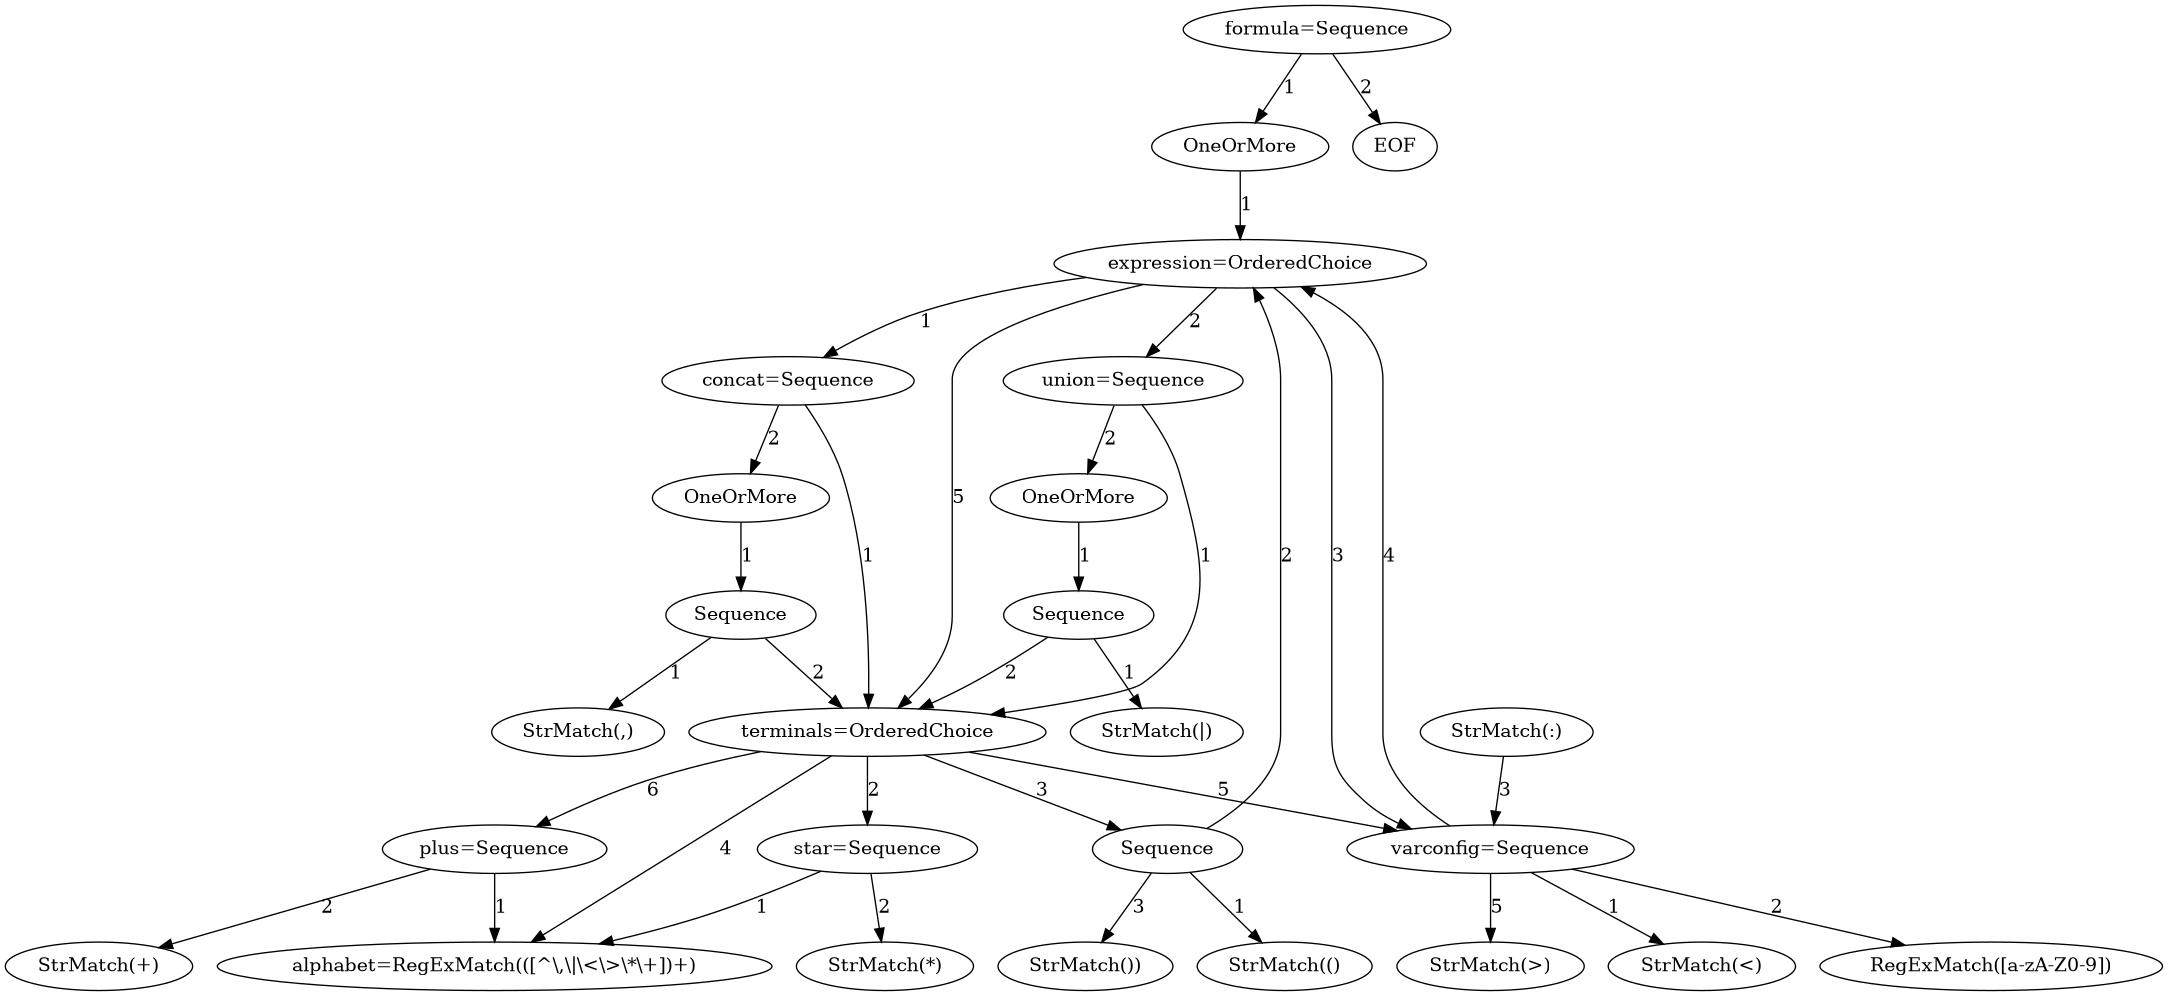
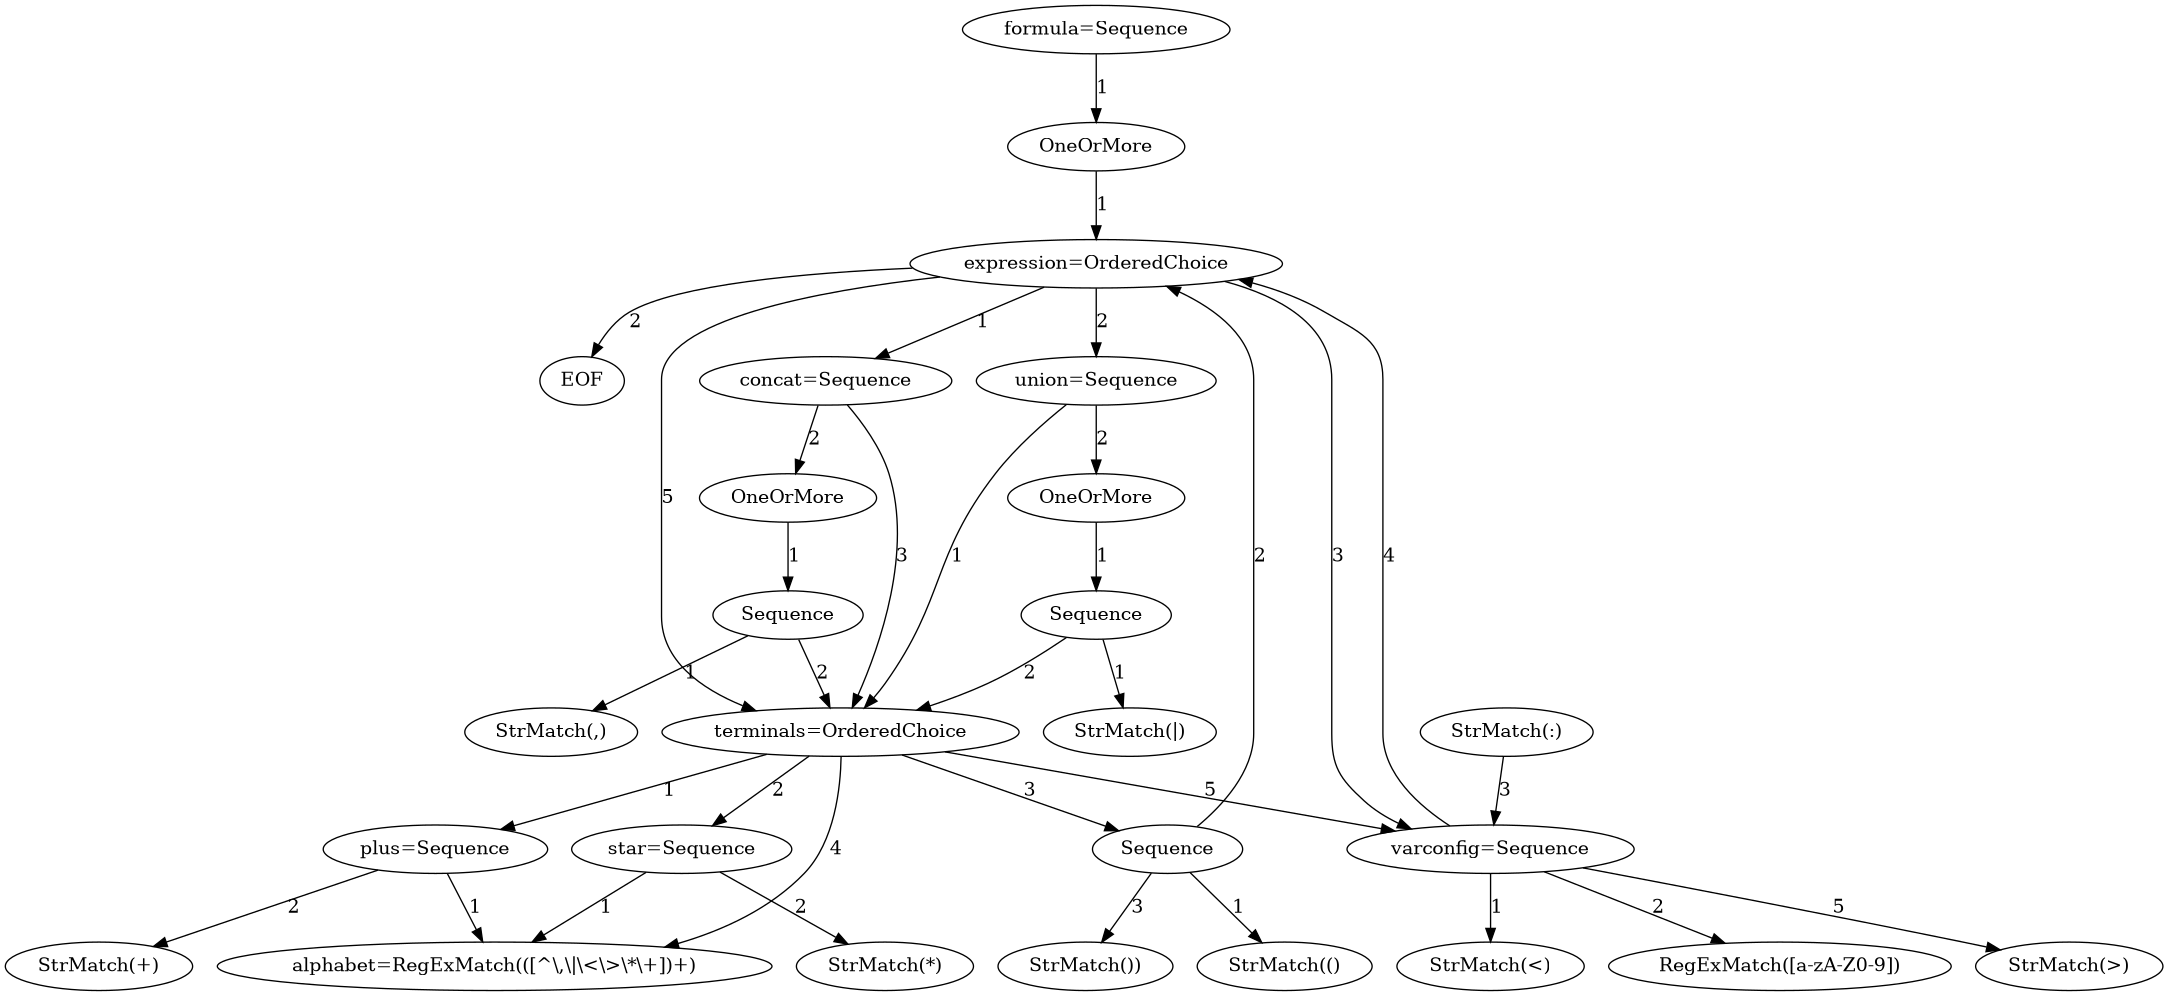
edge "formula=Sequence" -> "EOF": now "expression=OrderedChoice" -> "EOF"
edge "concat=Sequence" -> "terminals=OrderedChoice": label "1" -> "3"
edge "terminals=OrderedChoice" -> "plus=Sequence": label "6" -> "1"
